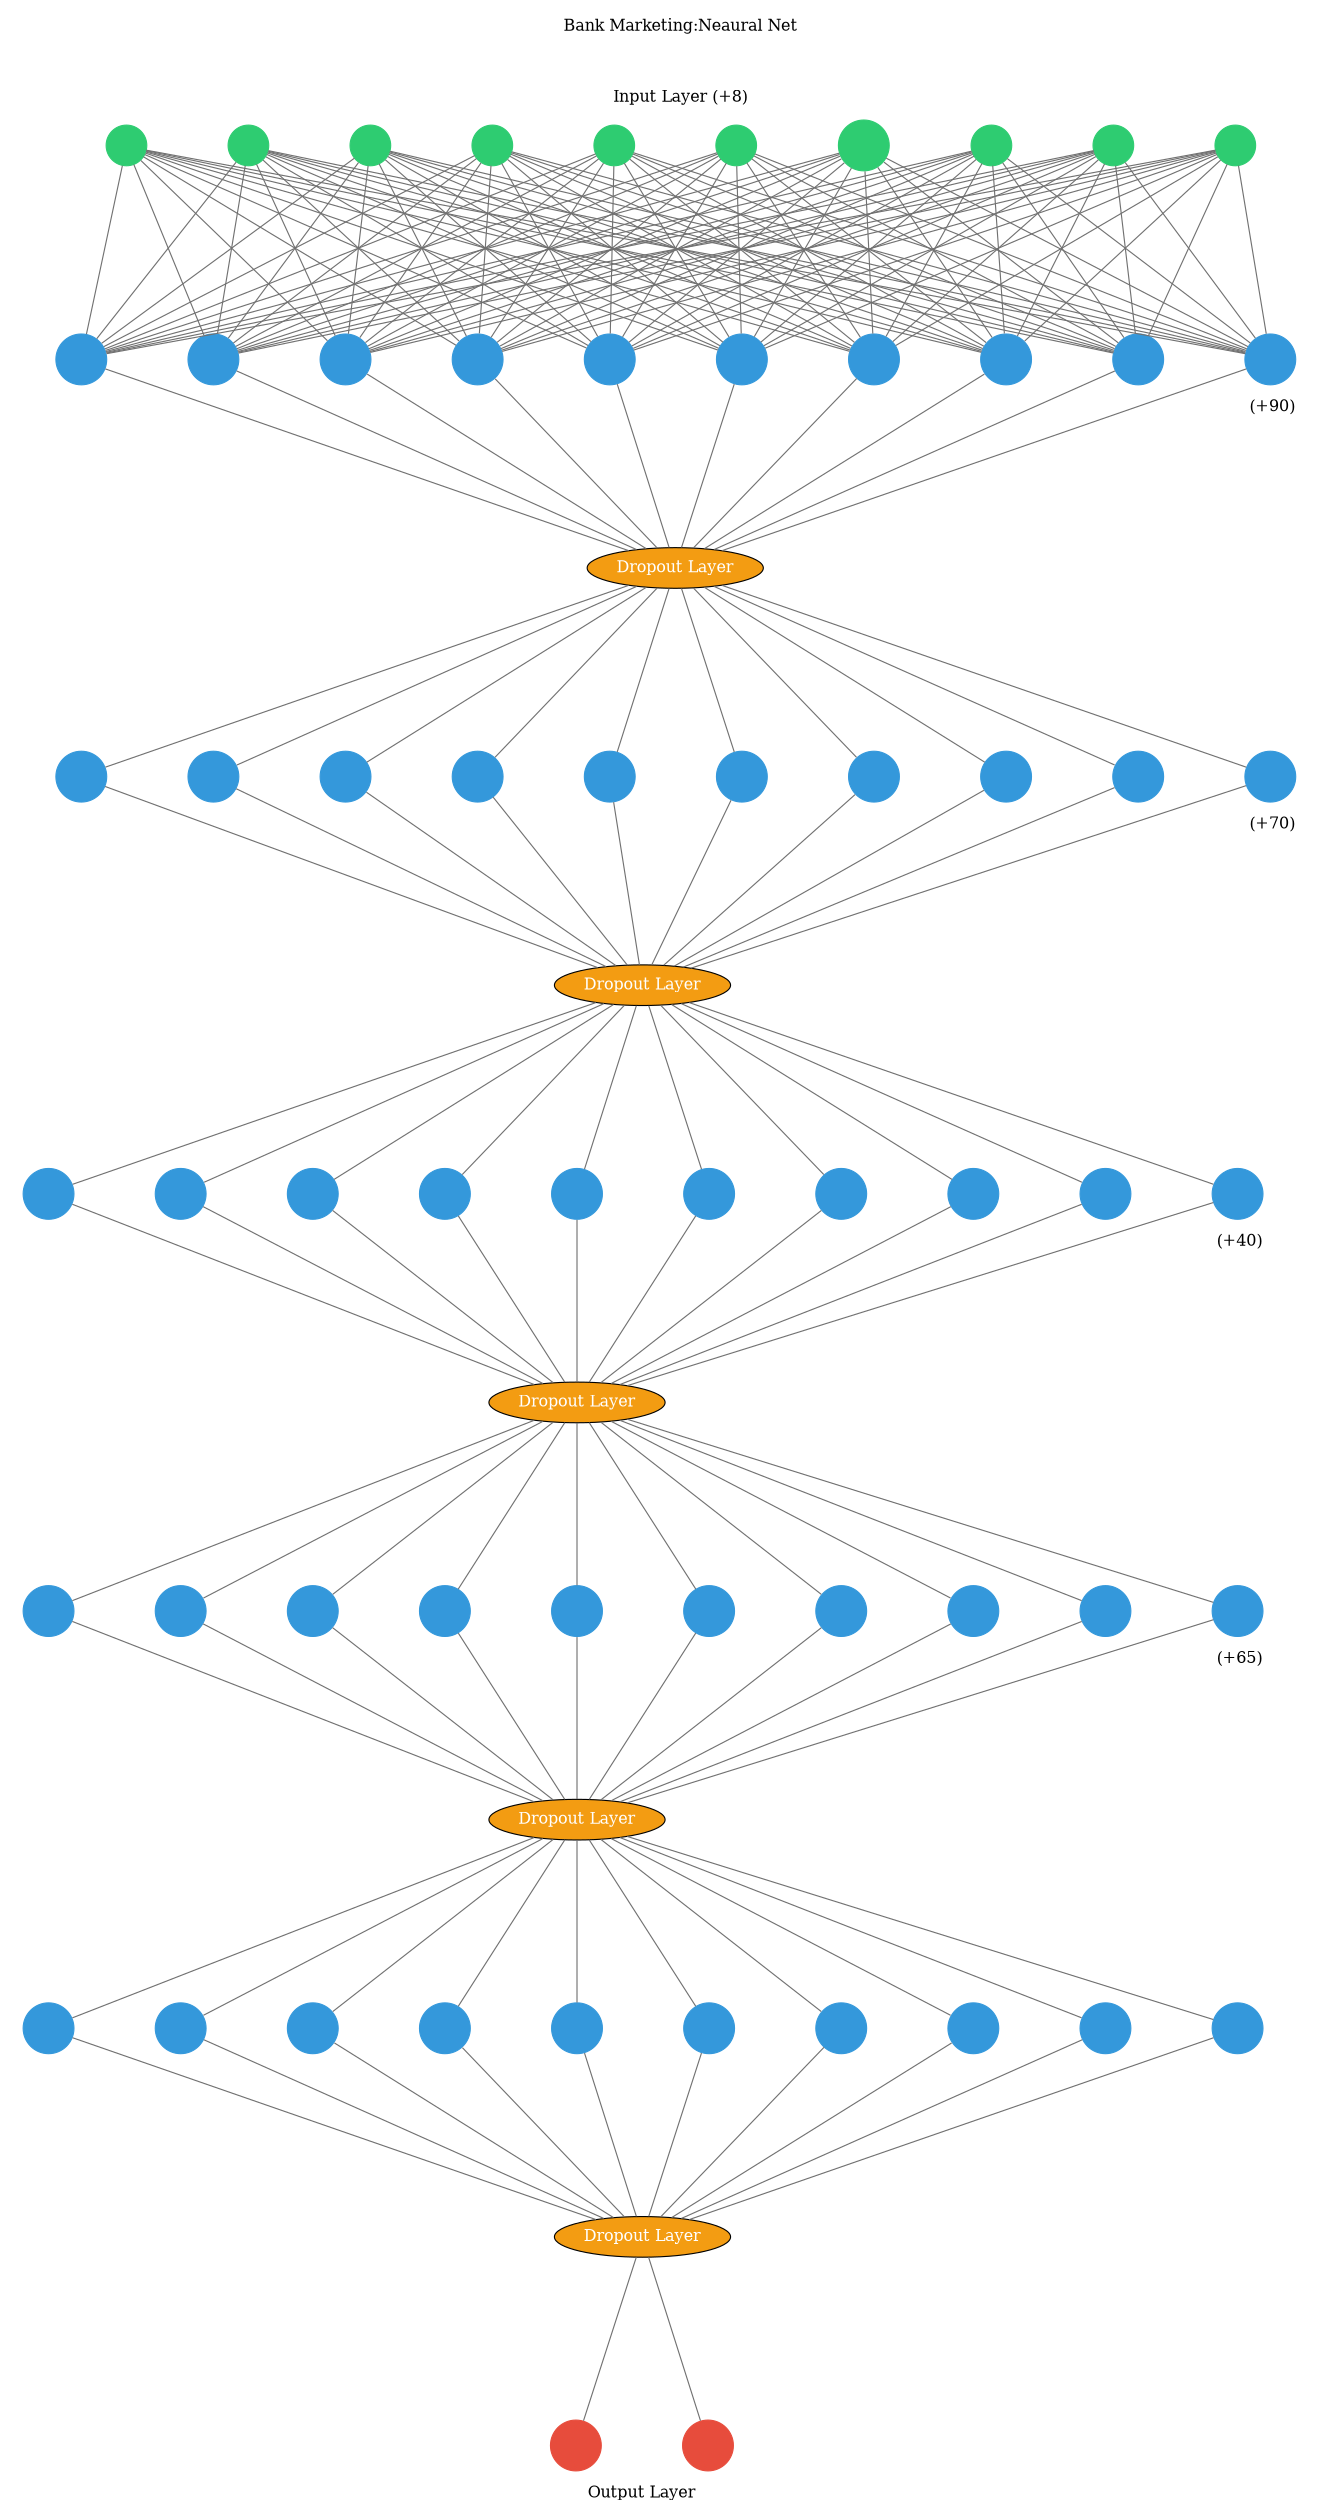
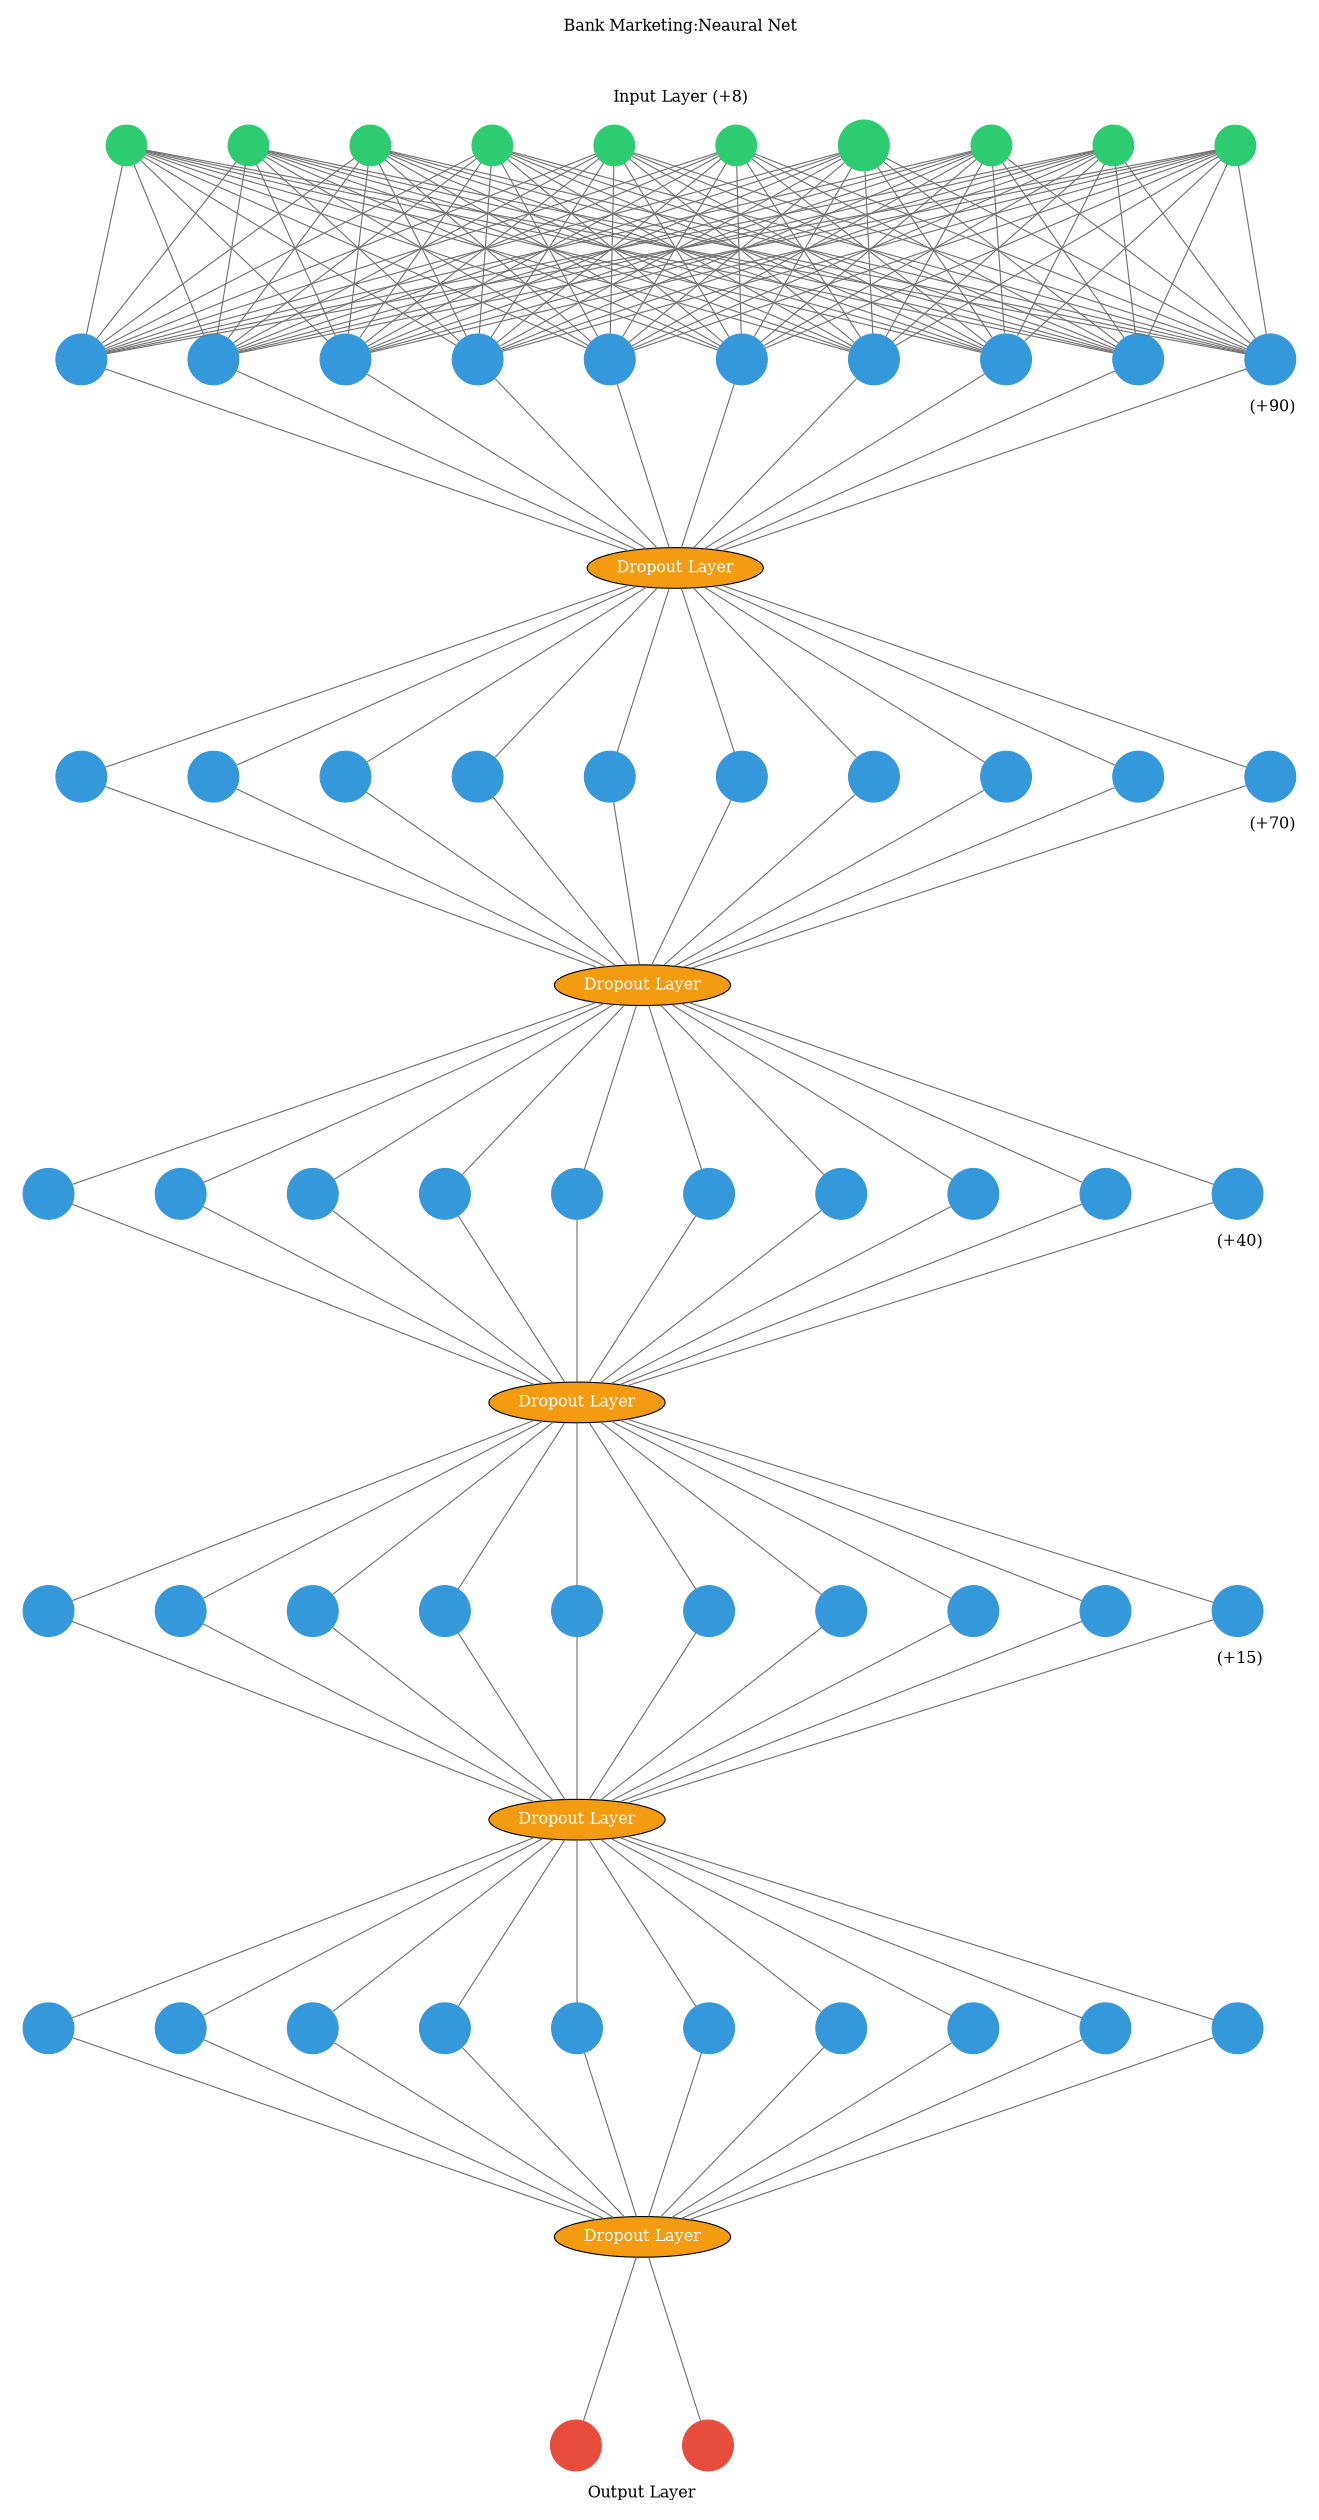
cluster " (+65)": label " (+65)" -> " (+15)"
